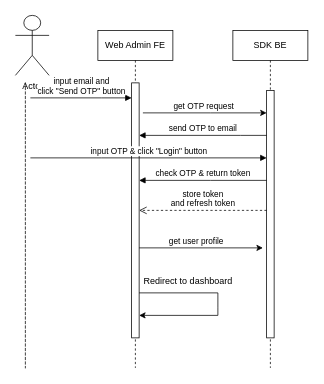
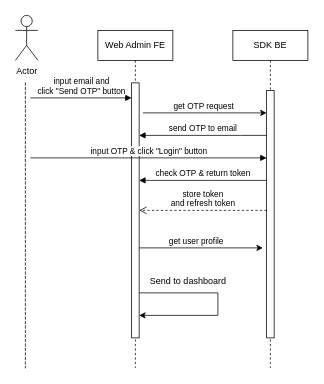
node "Actor": size 34x60 -> 23x45
node "Redirect to dashboard": label "Redirect to dashboard" -> "Send to dashboard"
